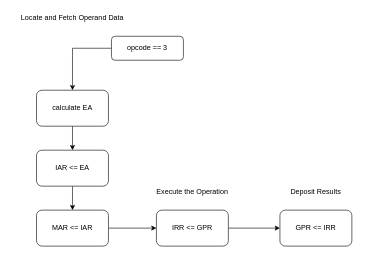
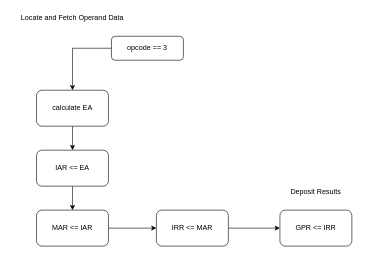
node "Execute the Operation": removed
node "IRR <= GPR": label "IRR <= GPR" -> "IRR <= MAR"
